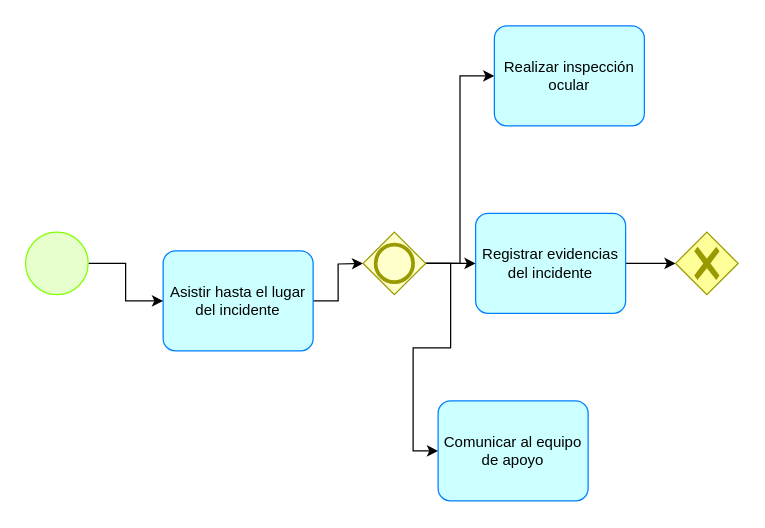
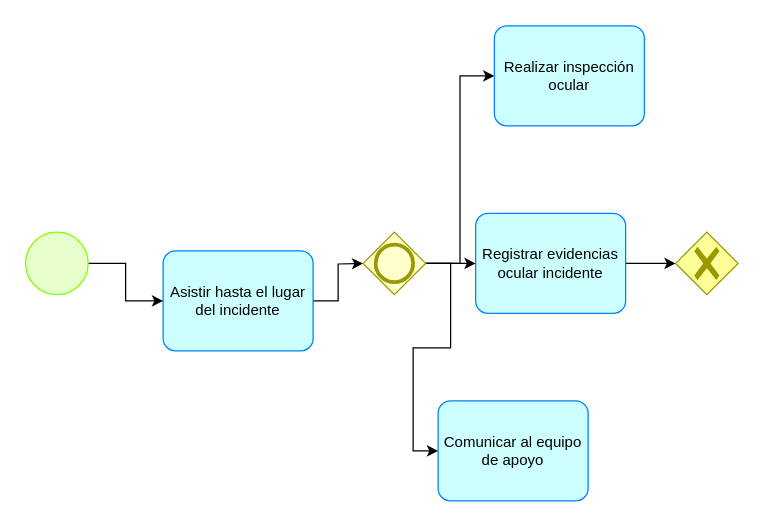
node "Registrar evidencias del incidente": label "Registrar evidencias del incidente" -> "Registrar evidencias ocular incidente"
